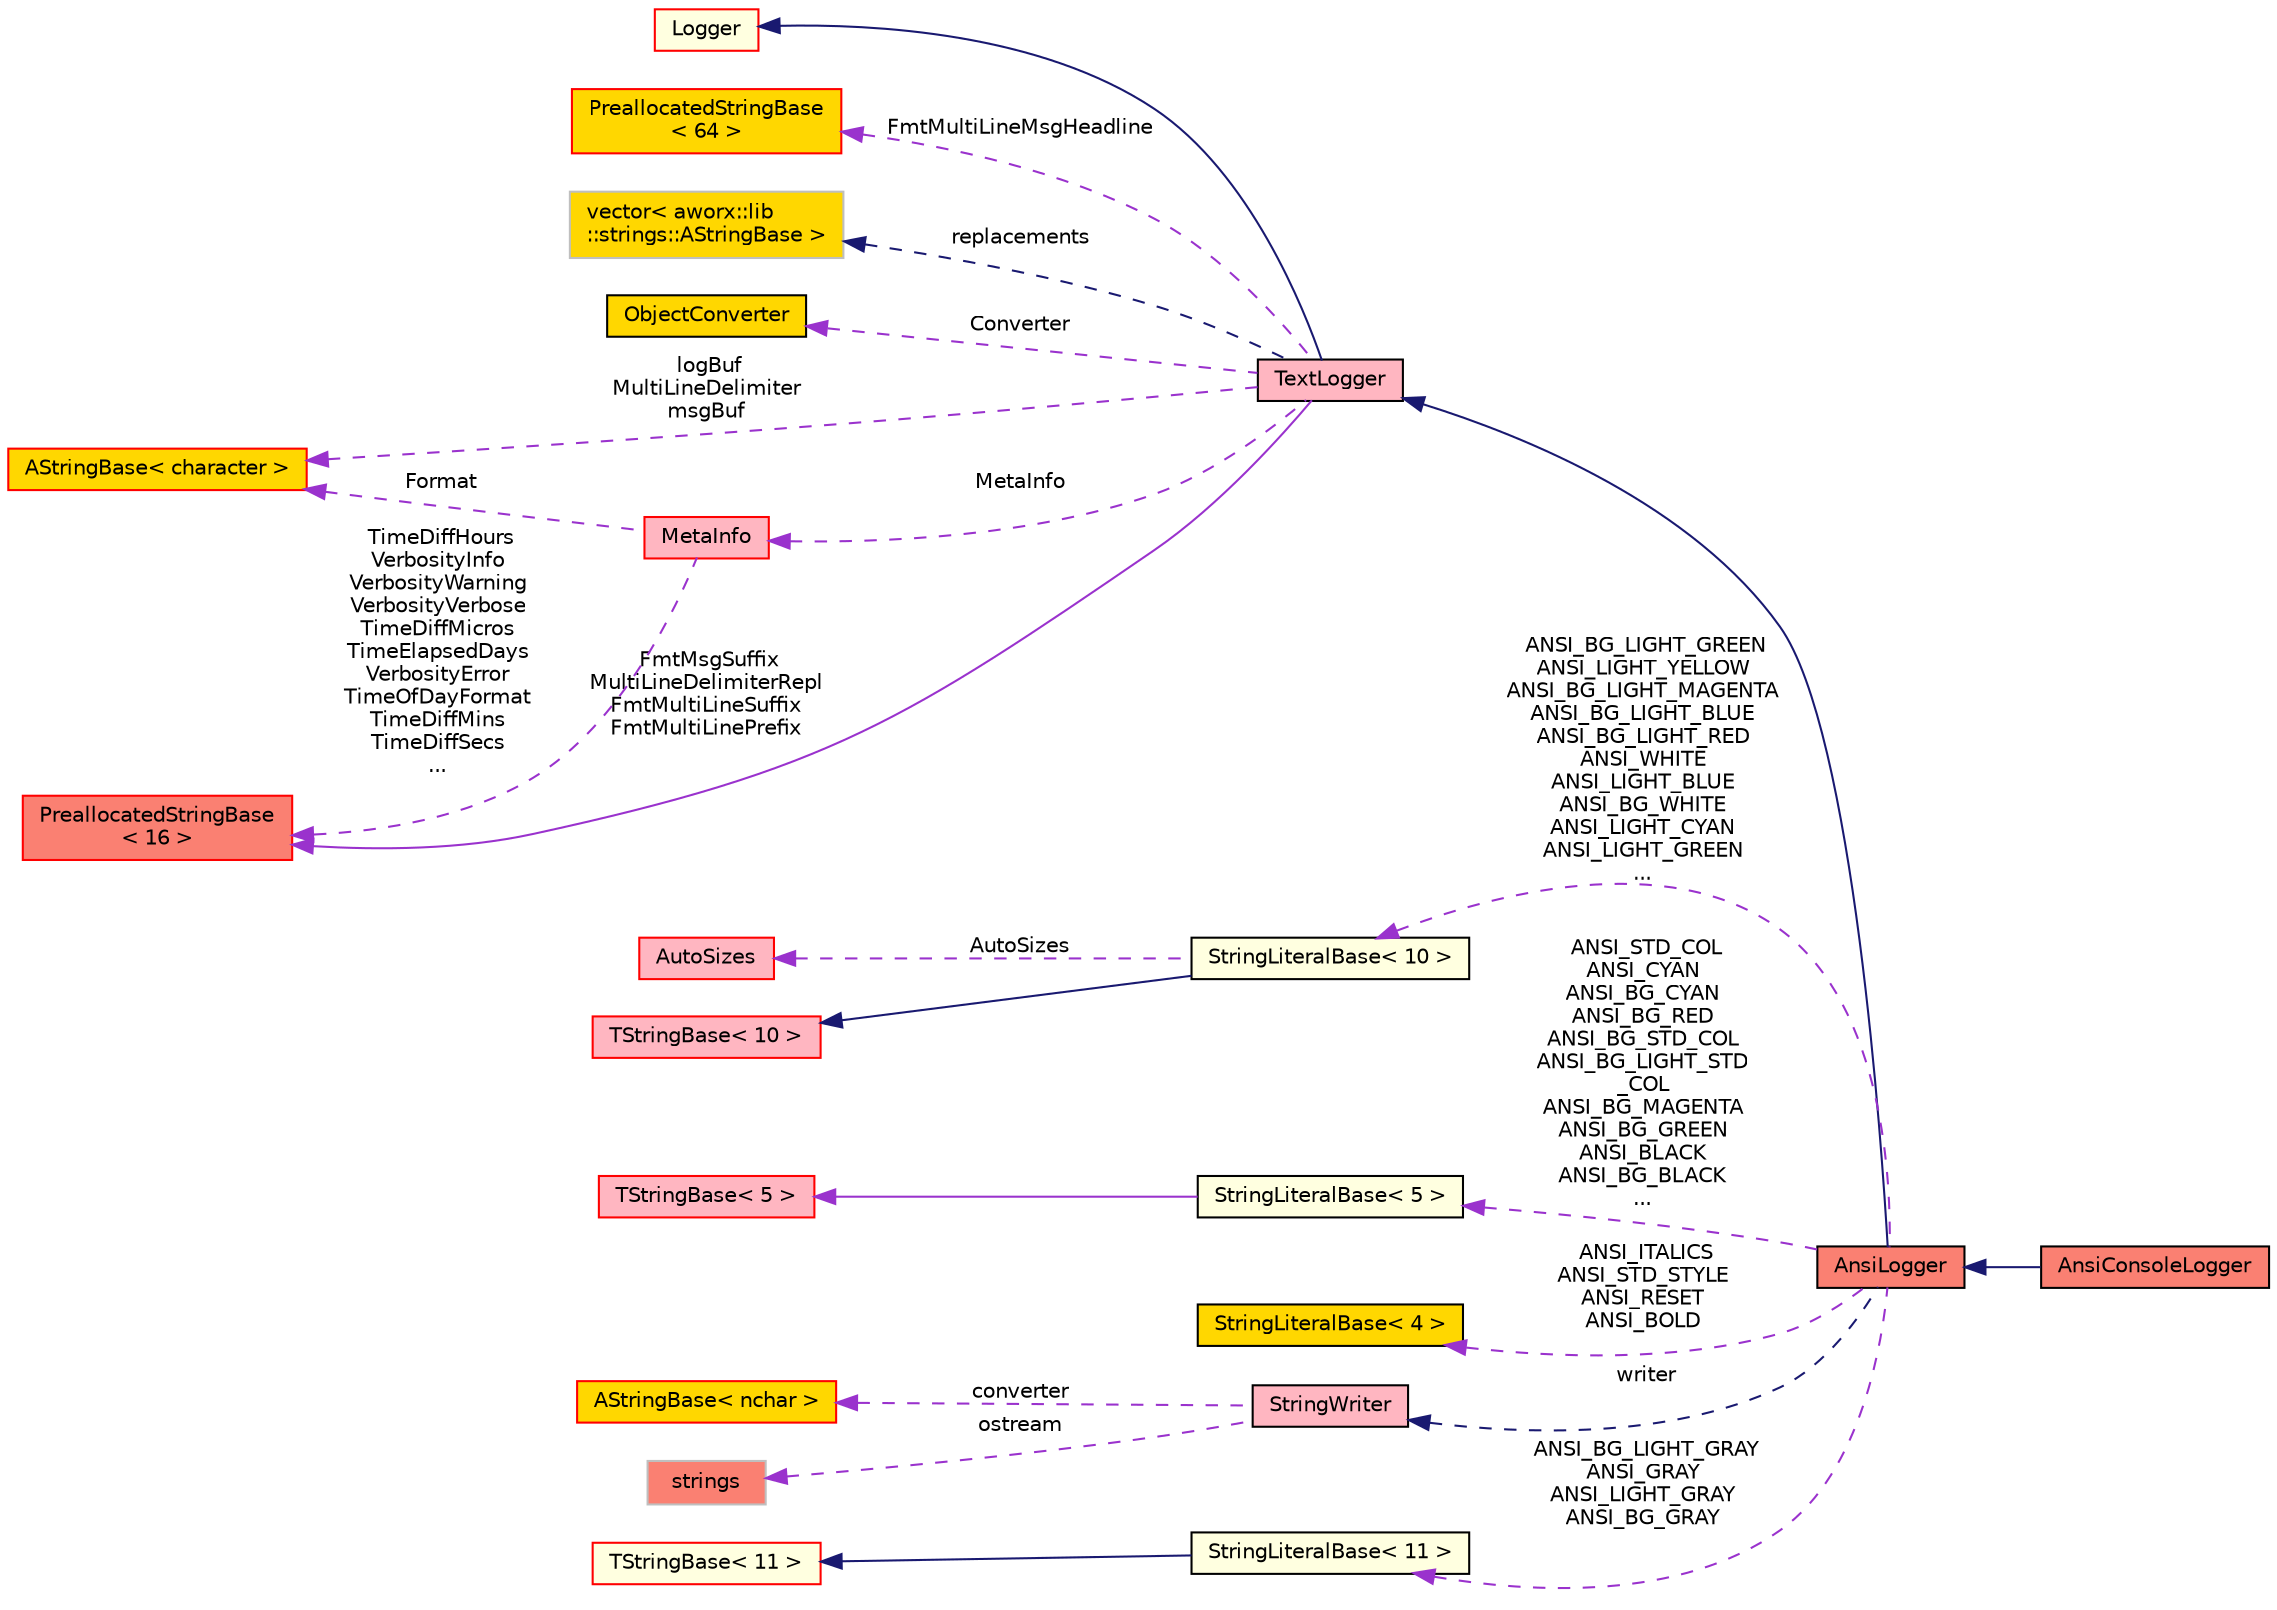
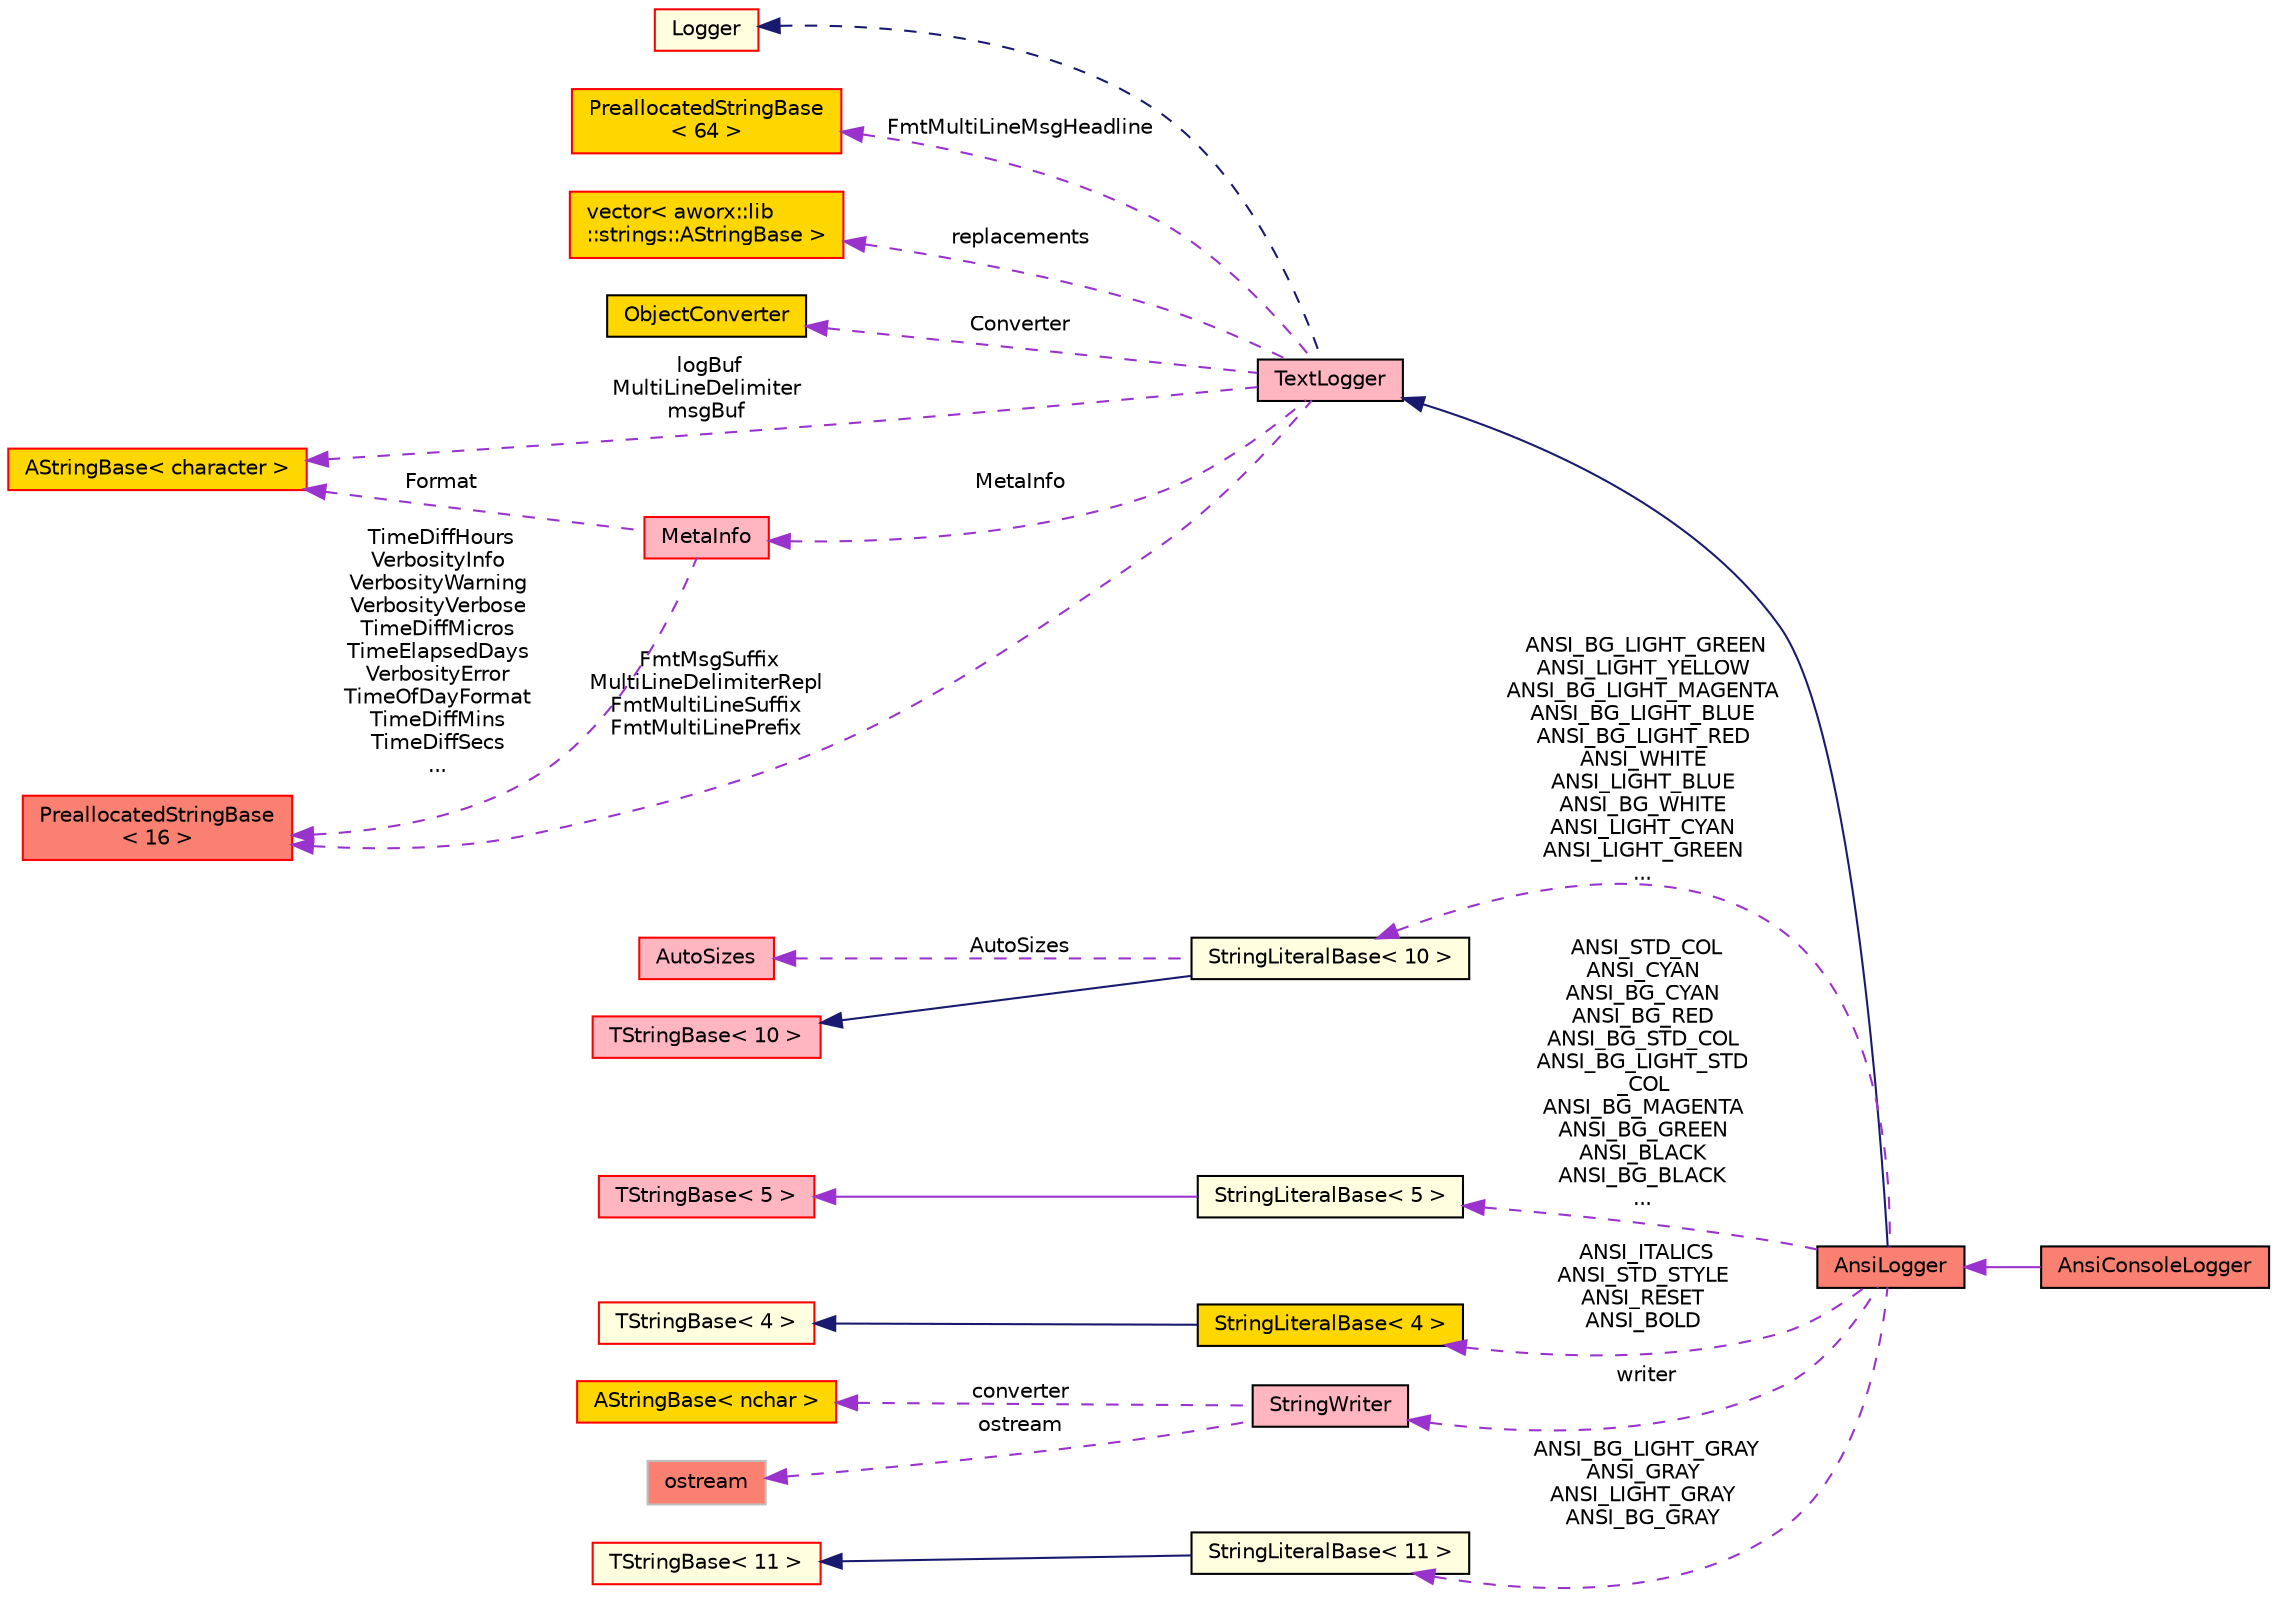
edge "TextLogger" -> "Logger": style solid -> dashed
node "vector< aworx::lib ::strings::AStringBase >": color grey75 -> red
edge "TextLogger" -> "vector< aworx::lib ::strings::AStringBase >": color midnightblue -> darkorchid3
edge "TextLogger" -> "PreallocatedStringBase < 16 >": style solid -> dashed
edge "AnsiConsoleLogger" -> "AnsiLogger": color midnightblue -> darkorchid3
node "TStringBase< 4 >": added
edge "AnsiLogger" -> "StringWriter": color midnightblue -> darkorchid3
node "strings": label "strings" -> "ostream"
